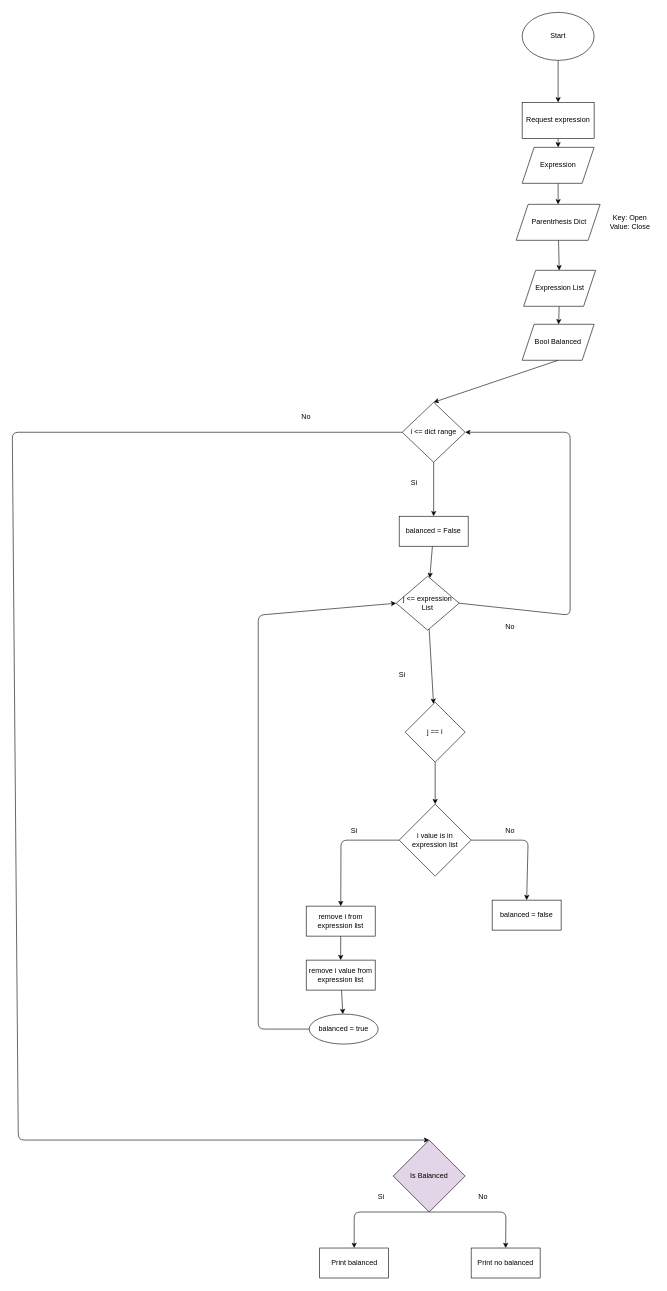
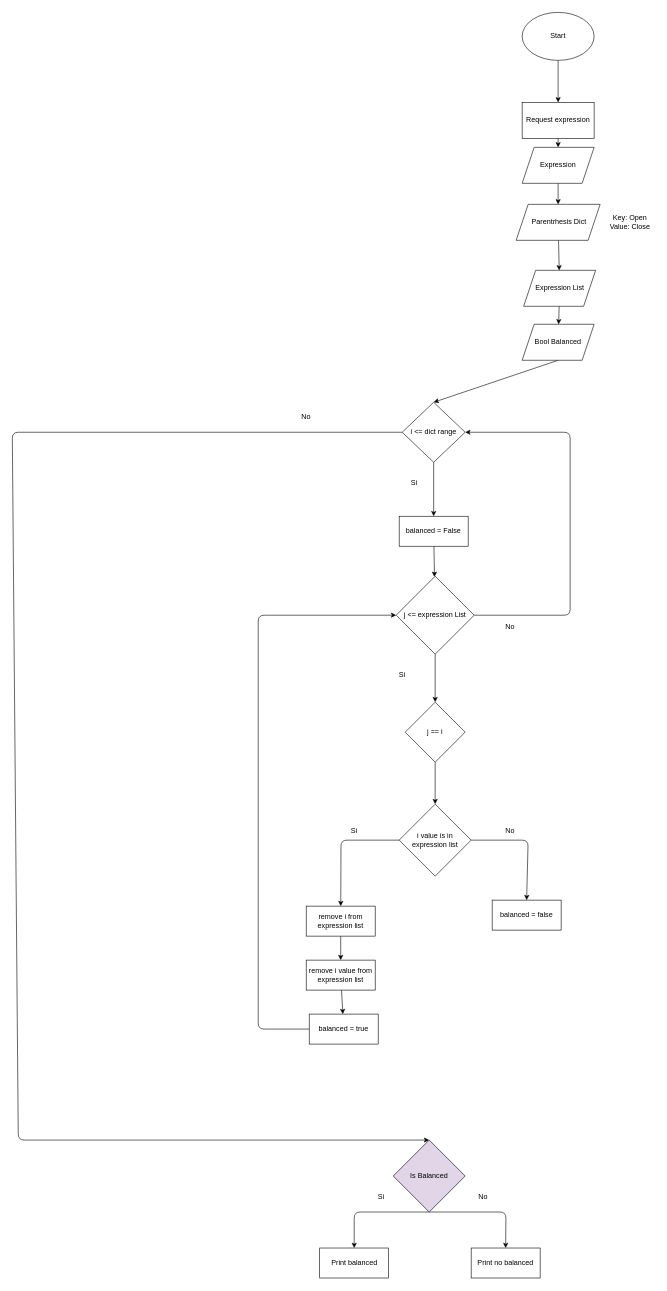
node "j <= expression List": size 63x54 -> 78x78
node "balanced = true": shape ellipse -> rectangle
